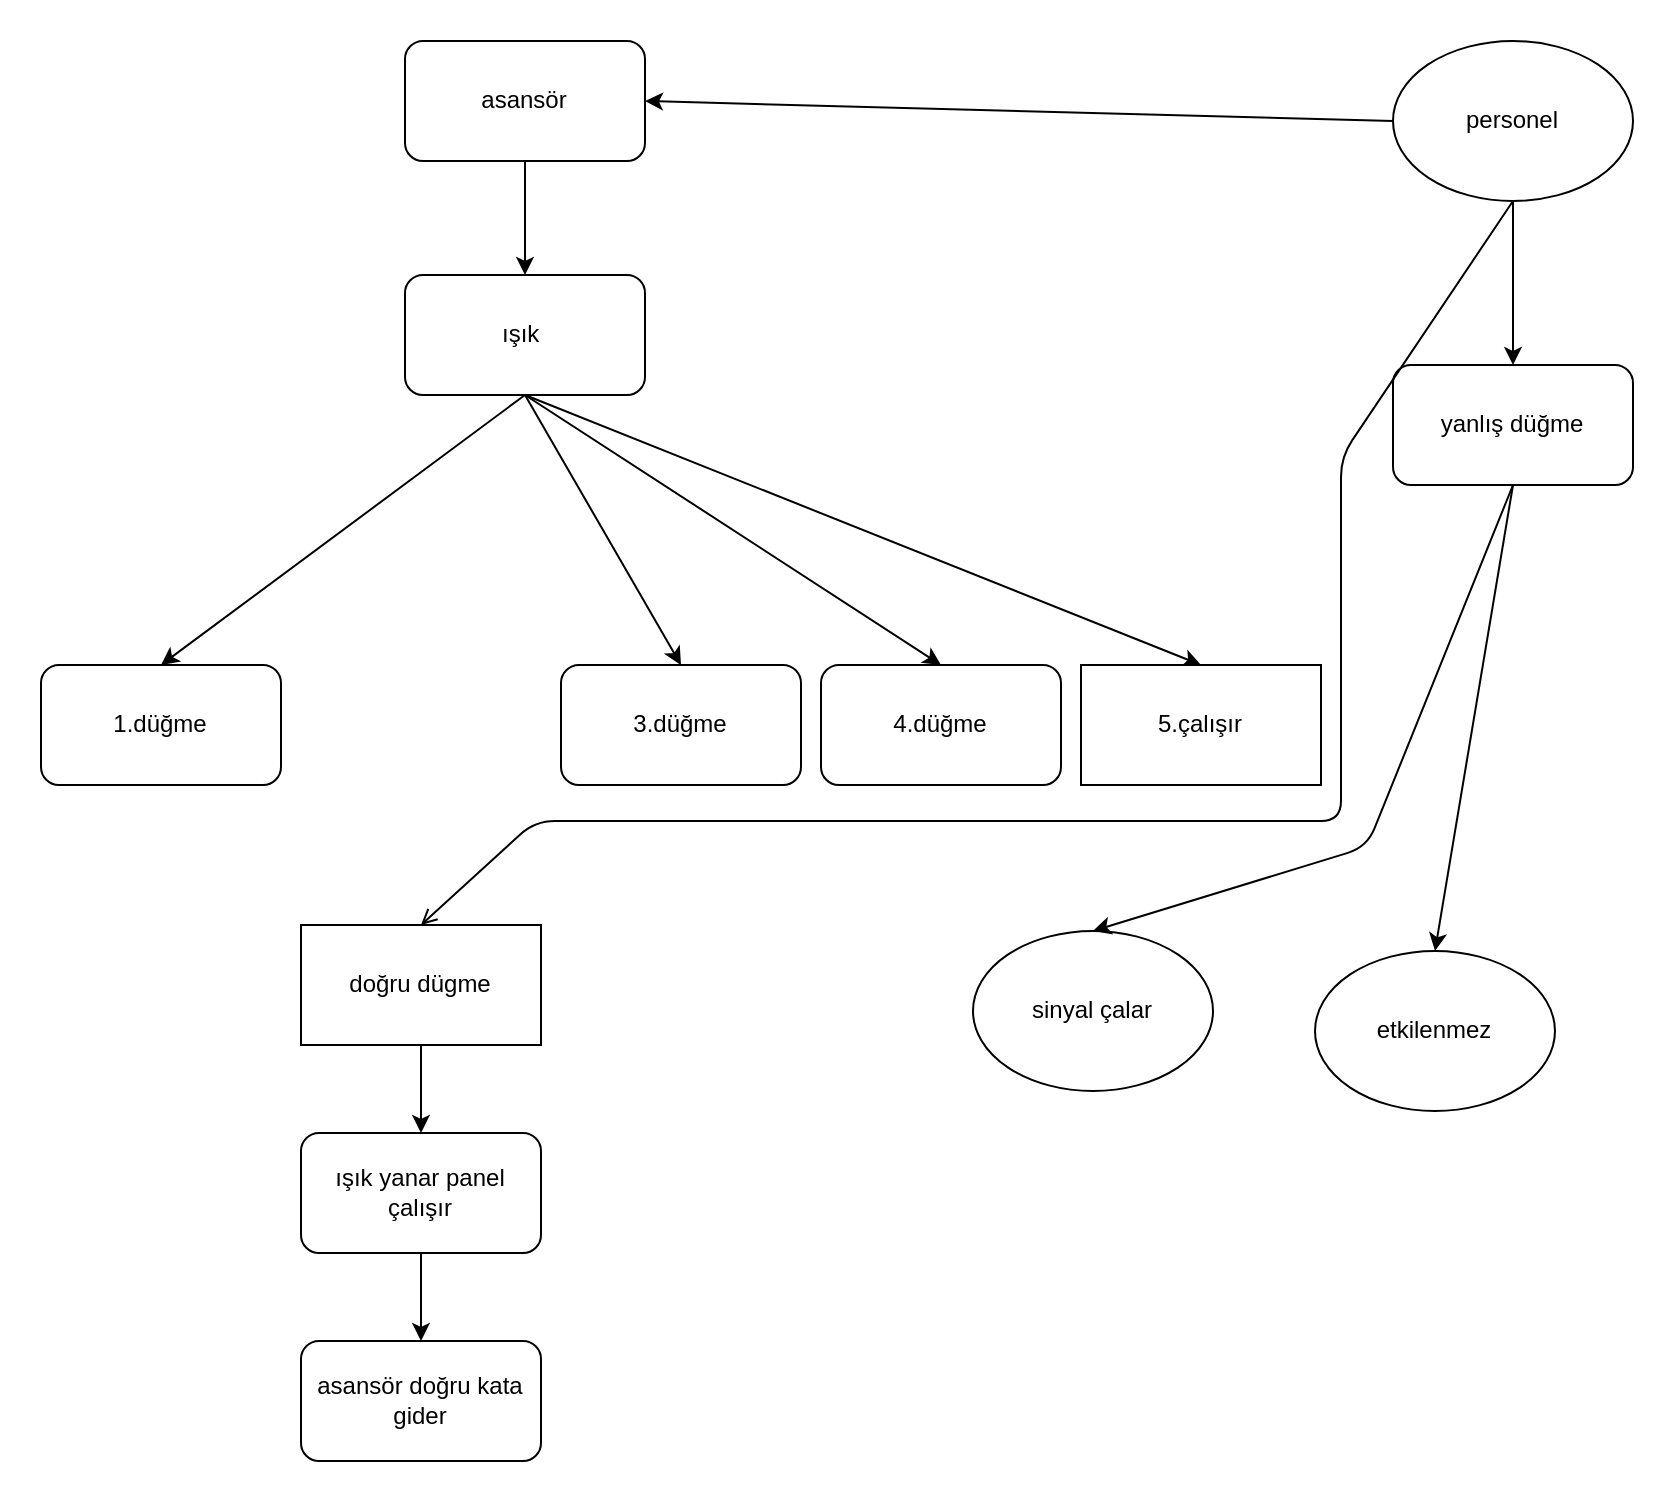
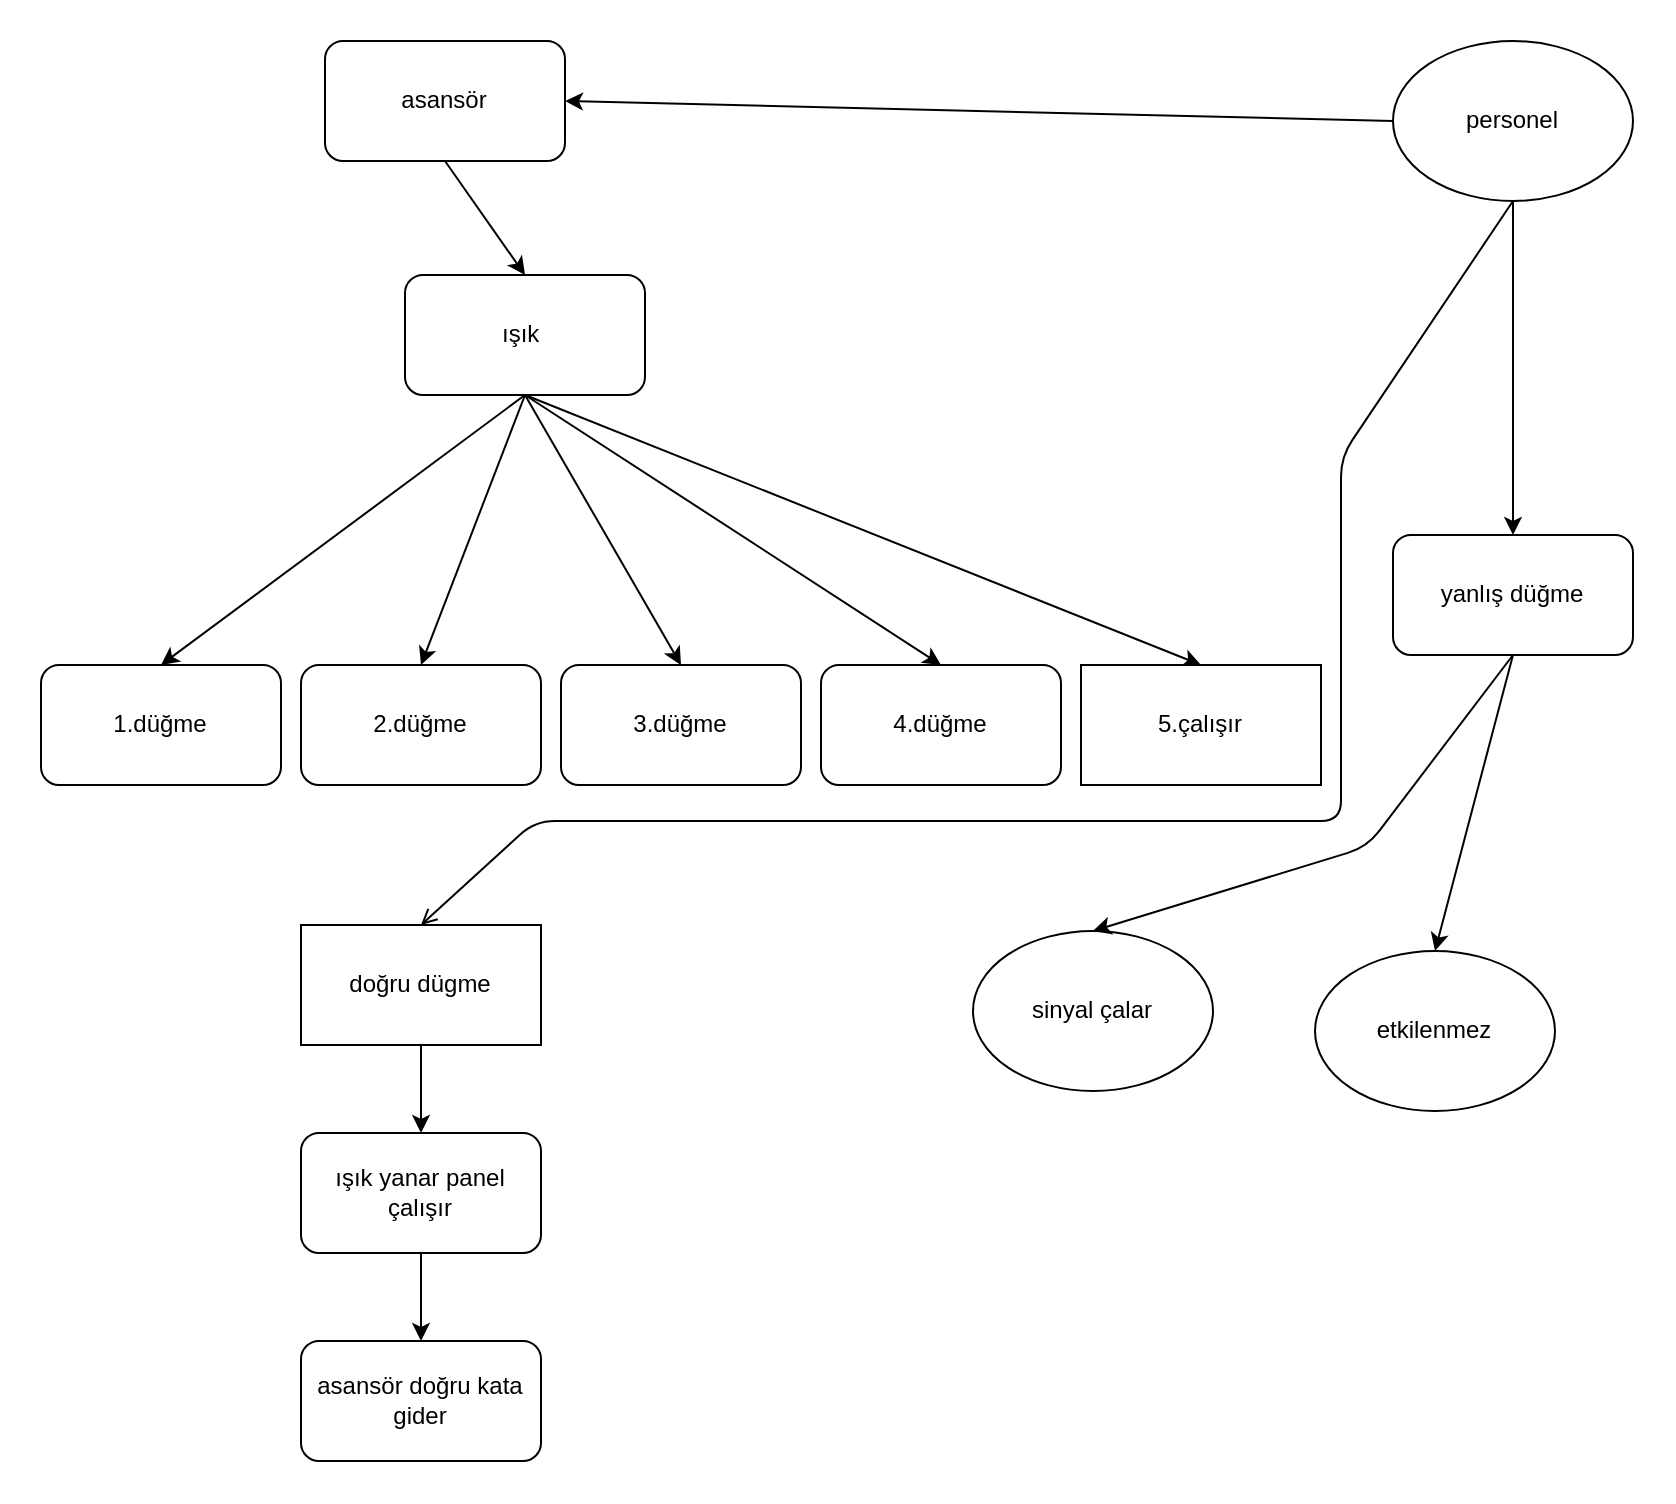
node "asansör": moved (525, 101) -> (445, 101)
node "yanlış düğme": moved (1513, 425) -> (1513, 595)
edge "ışık" -> "2.düğme": added
node "2.düğme": added
